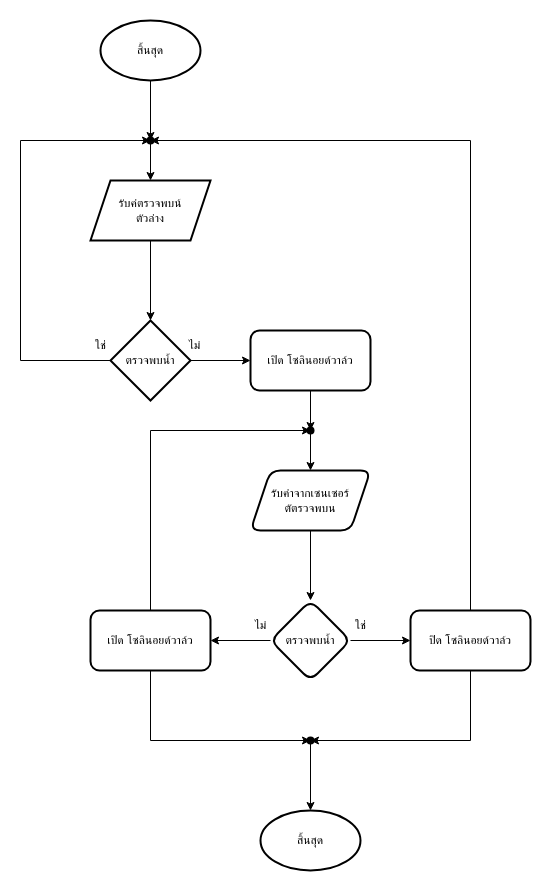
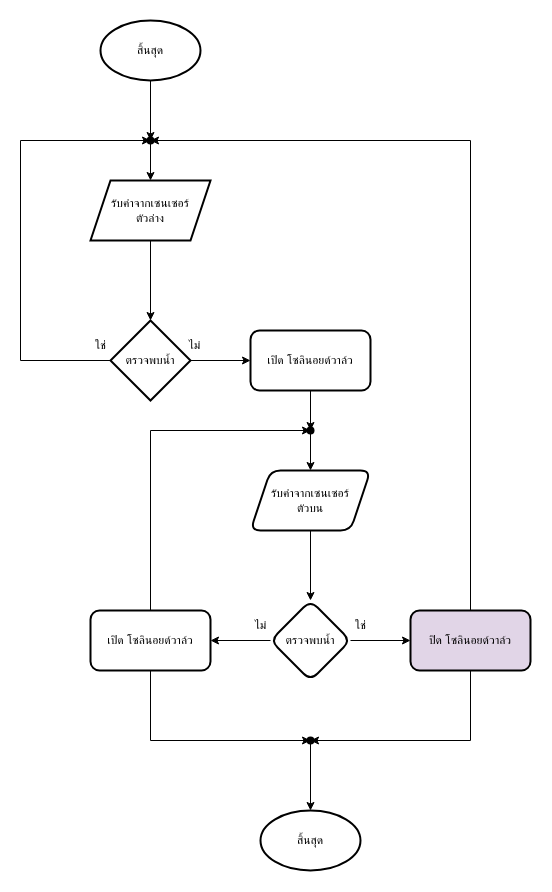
node "รับค่ตรวจพบน์ ตัวล่าง": label "รับค่ตรวจพบน์ ตัวล่าง" -> "รับค่าจากเซนเซอร์ ตัวล่าง"
node "รับค่าจากเซนเซอร์ ตัตรวจพบน": label "รับค่าจากเซนเซอร์ ตัตรวจพบน" -> "รับค่าจากเซนเซอร์ ตัวบน"
node "ปิด โซลินอยด์วาล์ว": fillcolor #ffffff -> #e1d5e7
